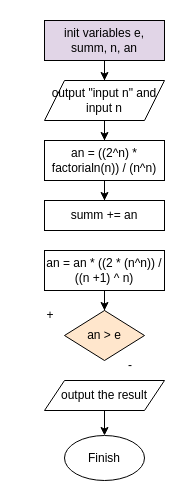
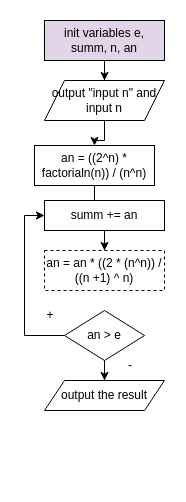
node "an = ((2^n) * factorialn(n)) / (n^n)": moved (105, 161) -> (95, 166)
edge "summ += an" -> "an = an * ((2 * (n^n)) / ((n +1) ^ n)": added
node "an = an * ((2 * (n^n)) / ((n +1) ^ n)": style solid -> dashed
edge "an > e" -> "summ += an": added
edge "an = an * ((2 * (n^n)) / ((n +1) ^ n)" -> "an > e": removed
node "an > e": fillcolor #ffe6cc -> #ffffff
edge "an > e" -> "output the result": added
edge "output the result" -> "Finish": removed
node "Finish": removed
